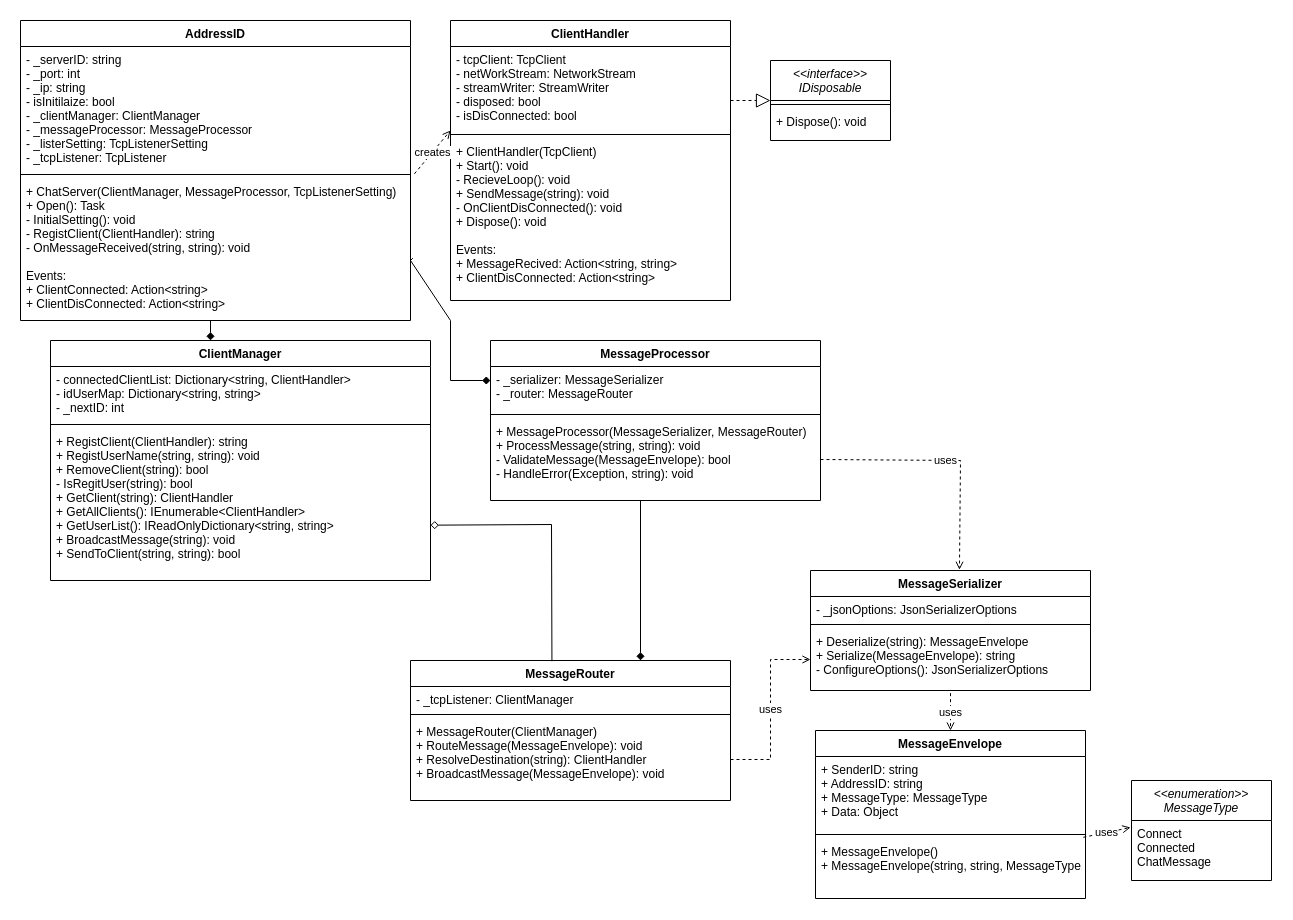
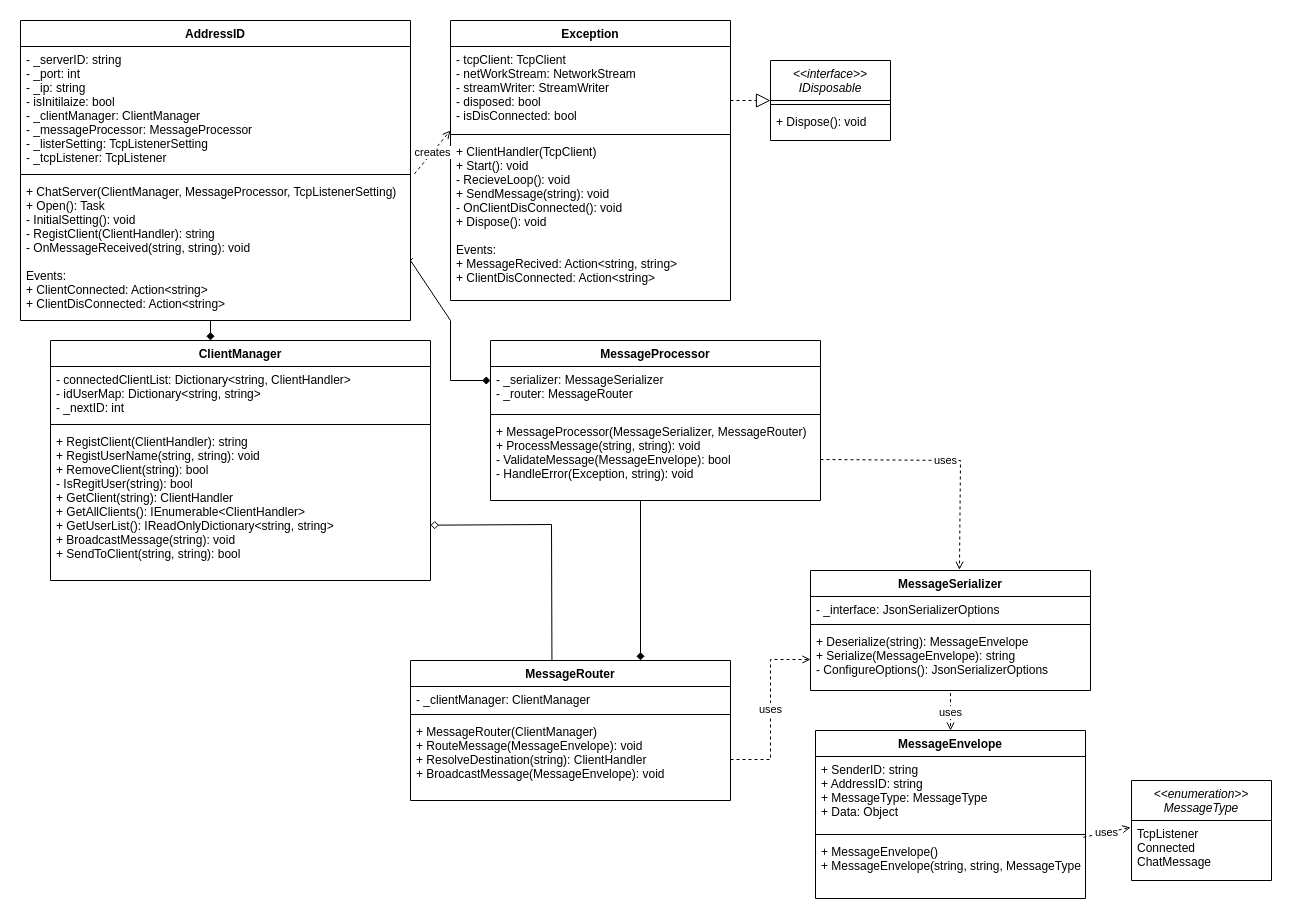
node "ClientHandler": label "ClientHandler" -> "Exception"
node "- _jsonOptions: JsonSerializerOptions": label "- _jsonOptions: JsonSerializerOptions" -> "- _interface: JsonSerializerOptions"
node "- _tcpListener: ClientManager": label "- _tcpListener: ClientManager" -> "- _clientManager: ClientManager"
node "Connect Connected ChatMessage": label "Connect Connected ChatMessage" -> "TcpListener Connected ChatMessage"
